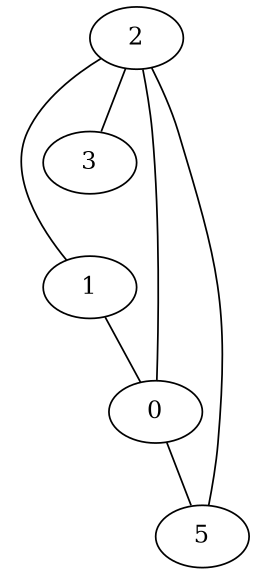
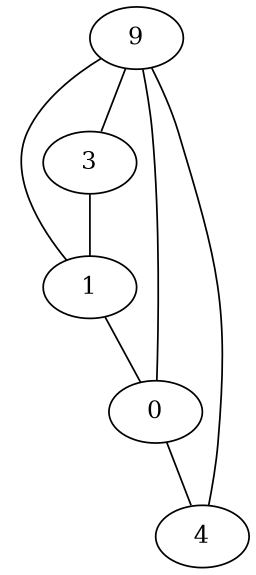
node "2": label "2" -> "9"
edge "3" -- "1": added
node "5": label "5" -> "4"
